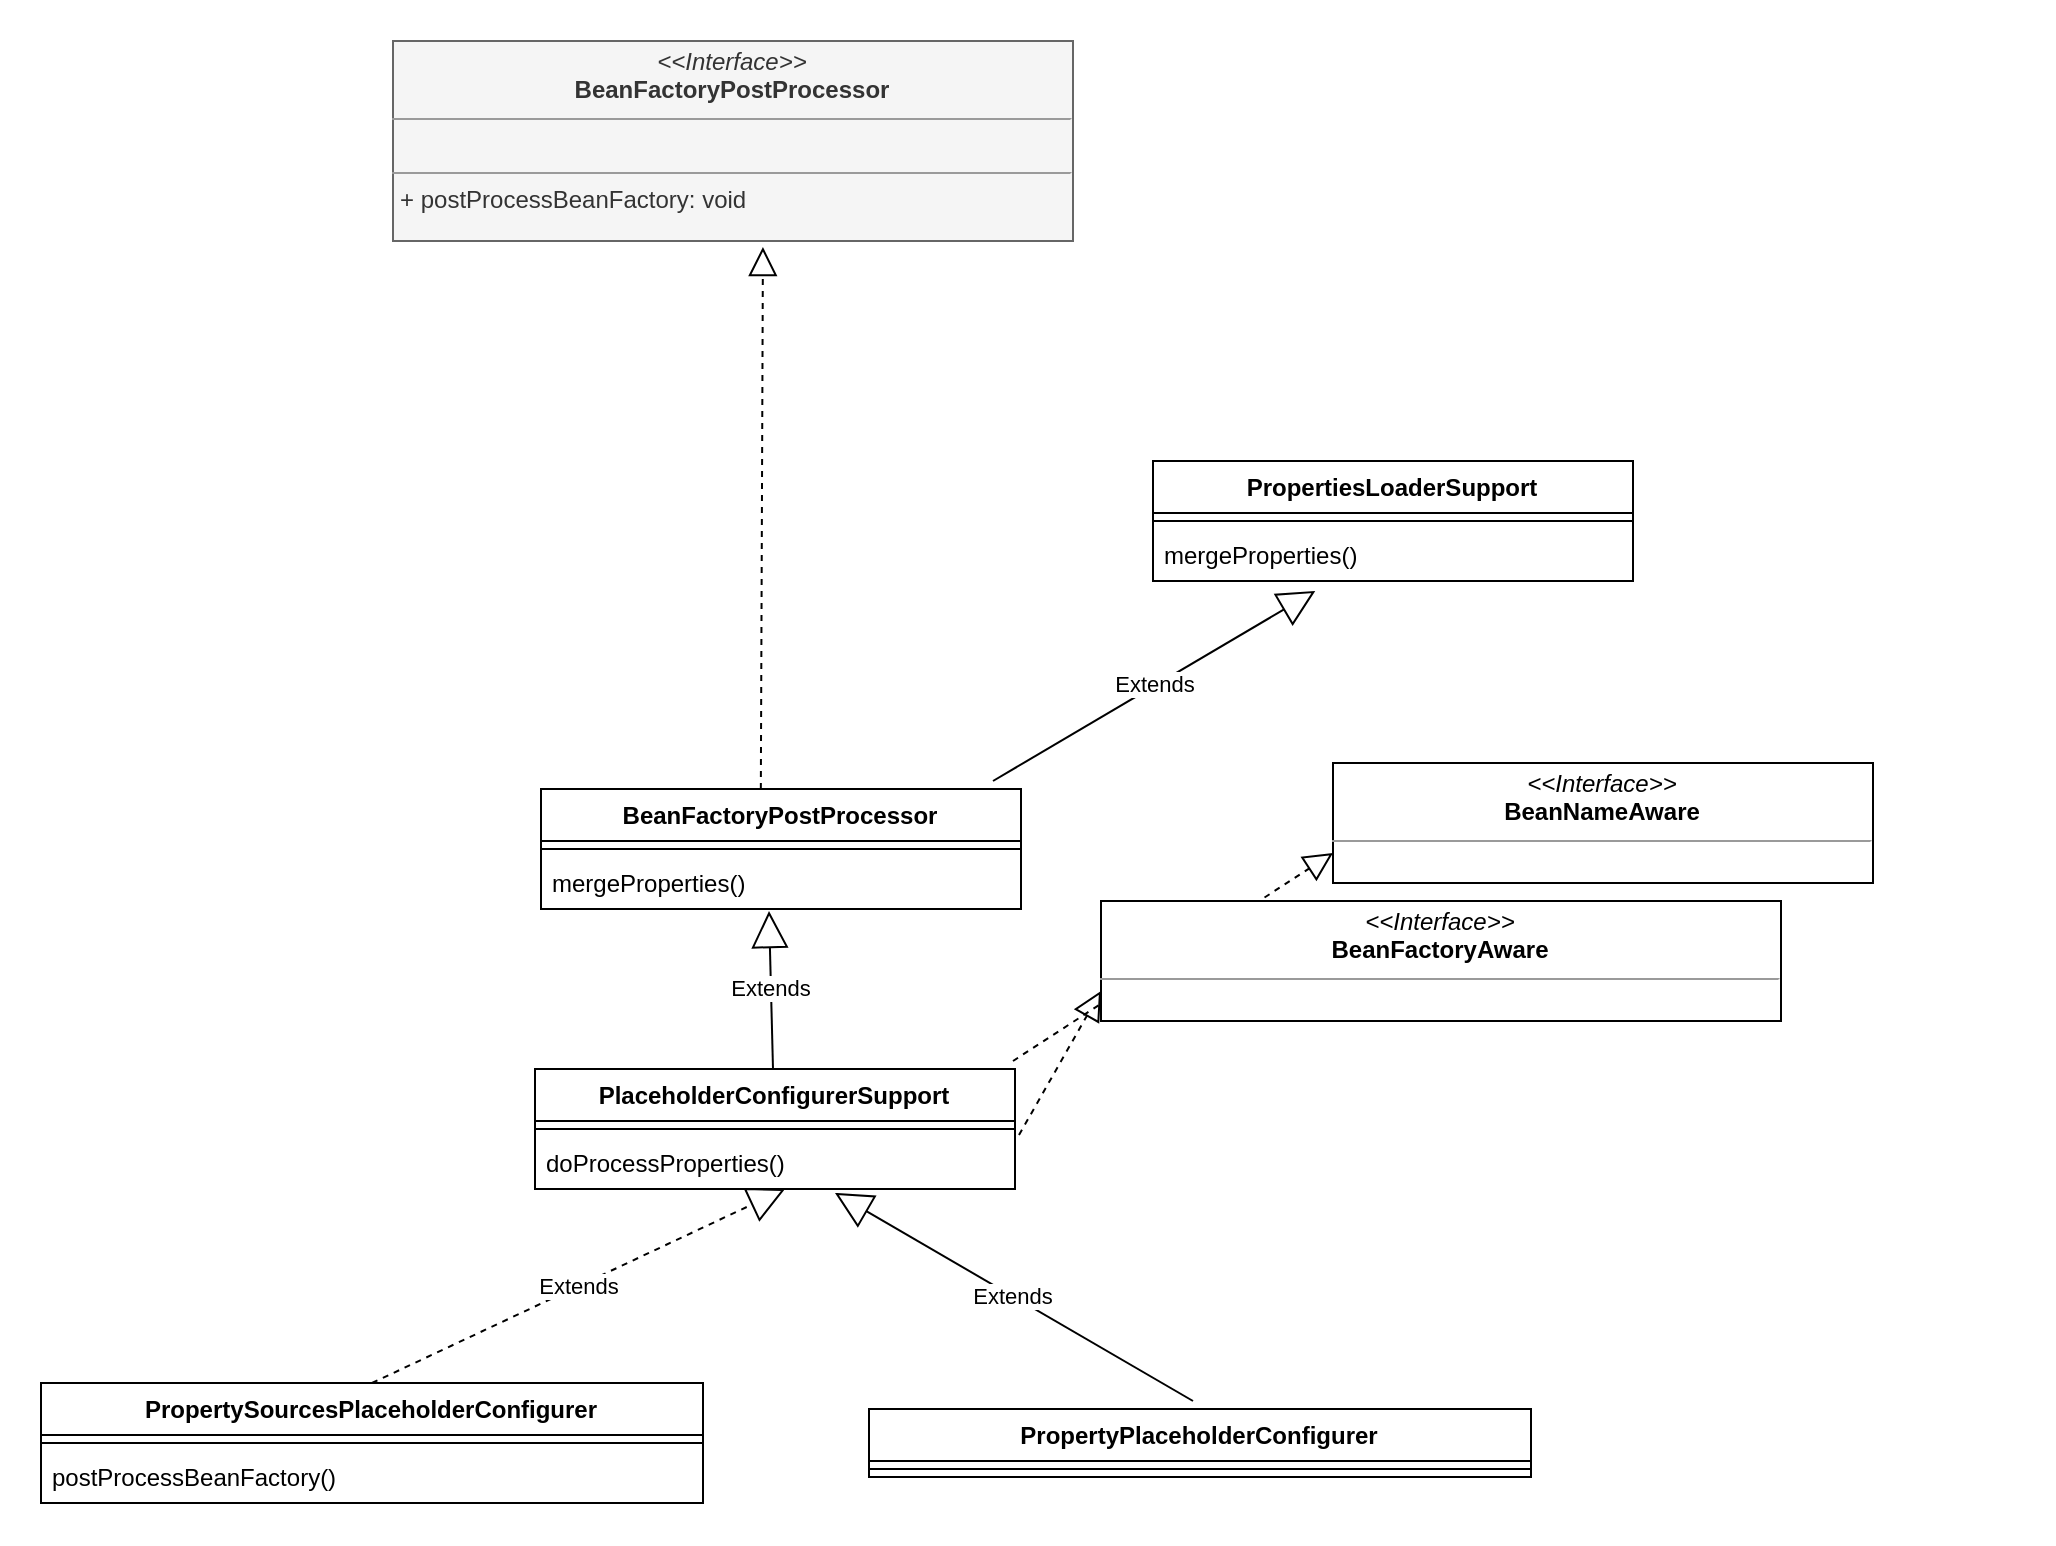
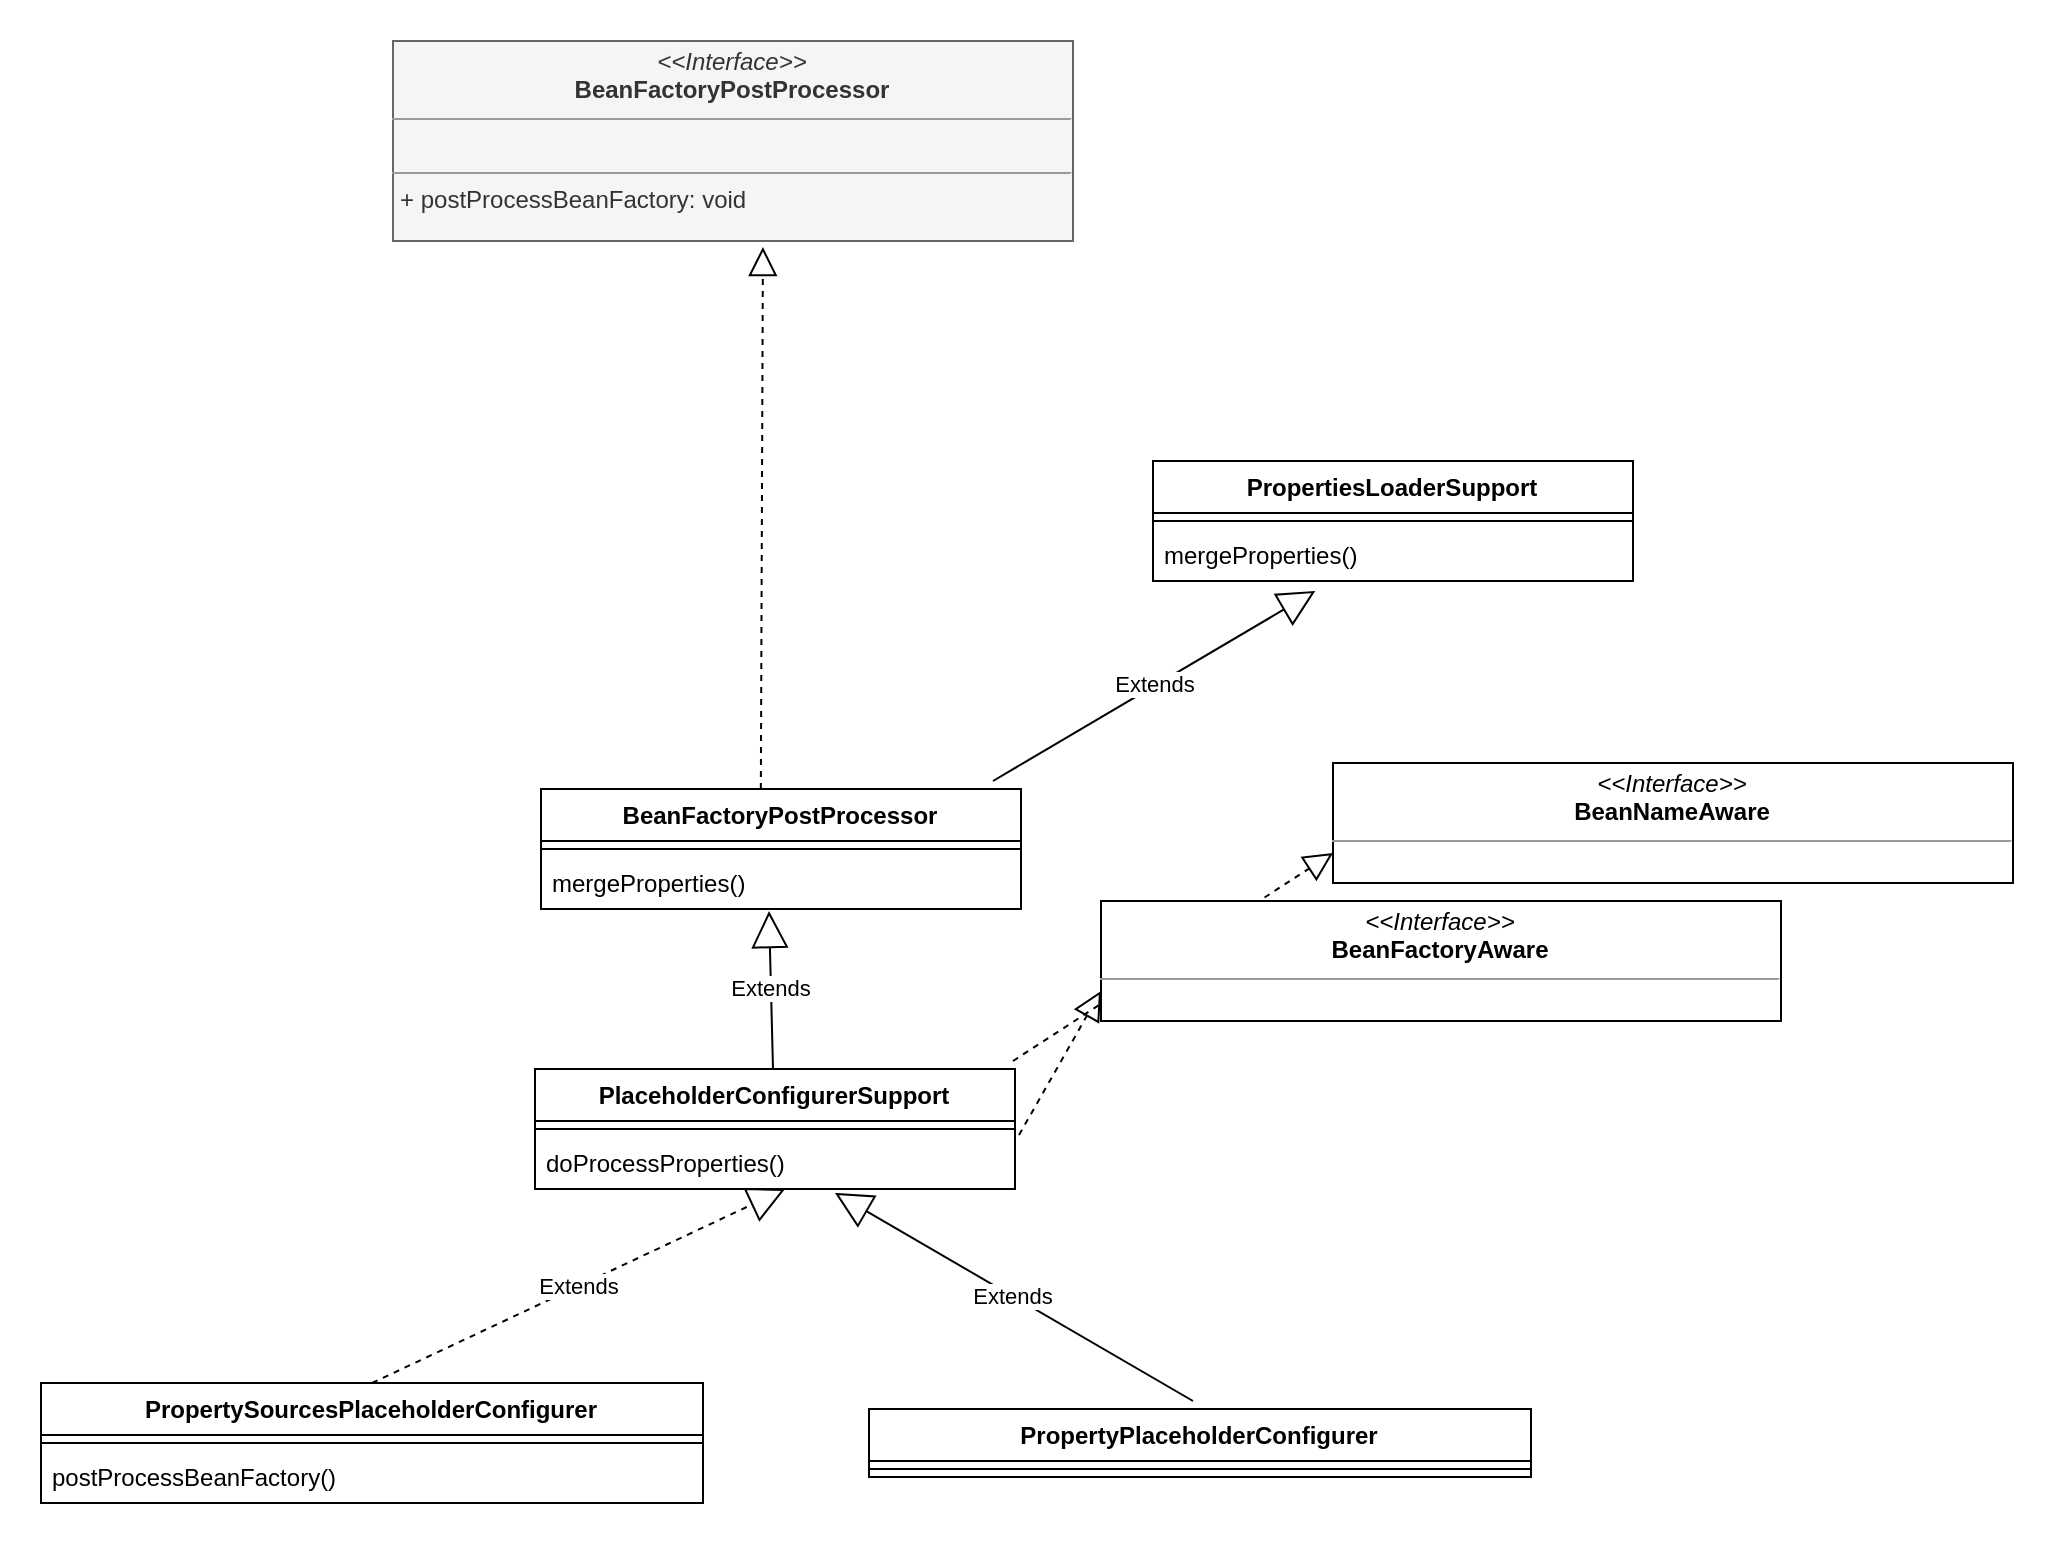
node "<<Interface>> BeanNameAware": size 540x120 -> 680x120
